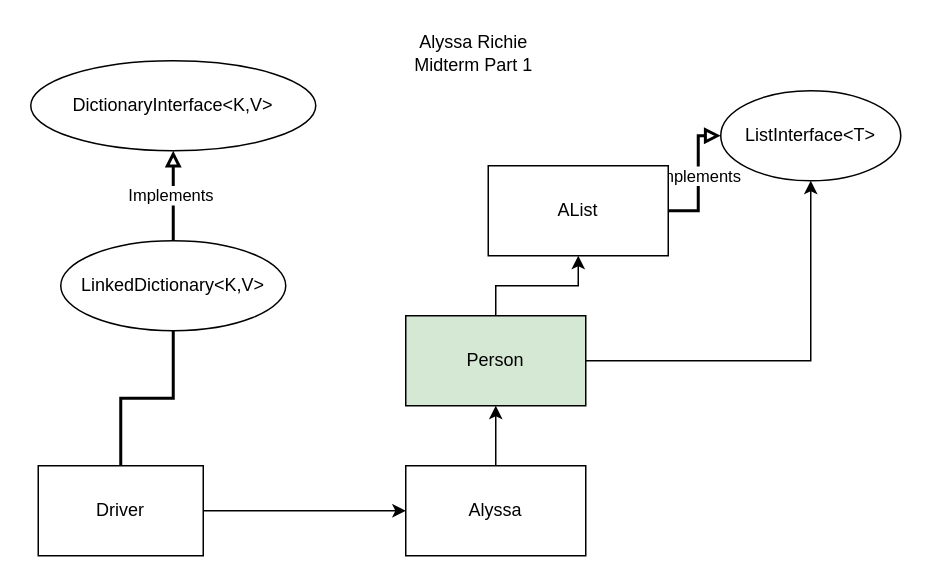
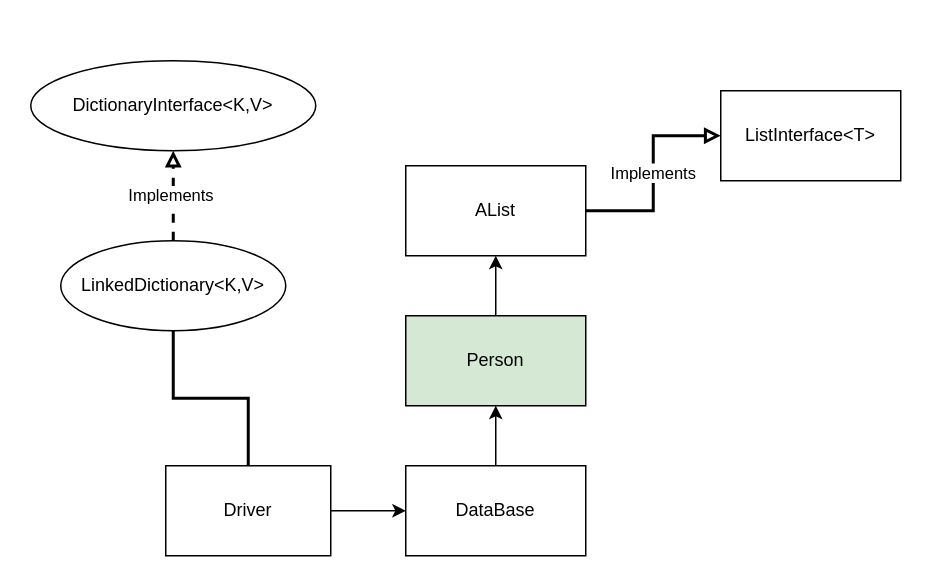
node "Alyssa Richie Midterm Part 1": removed
node "ListInterface<T>": shape ellipse -> rectangle
node "AList": moved (578, 211) -> (496, 211)
edge "LinkedDictionary<K,V>" -> "DictionaryInterface<K,V>": style solid -> dashed
edge "Person" -> "ListInterface<T>": removed
node "Driver": moved (121, 511) -> (248, 511)
node "Alyssa": label "Alyssa" -> "DataBase"
